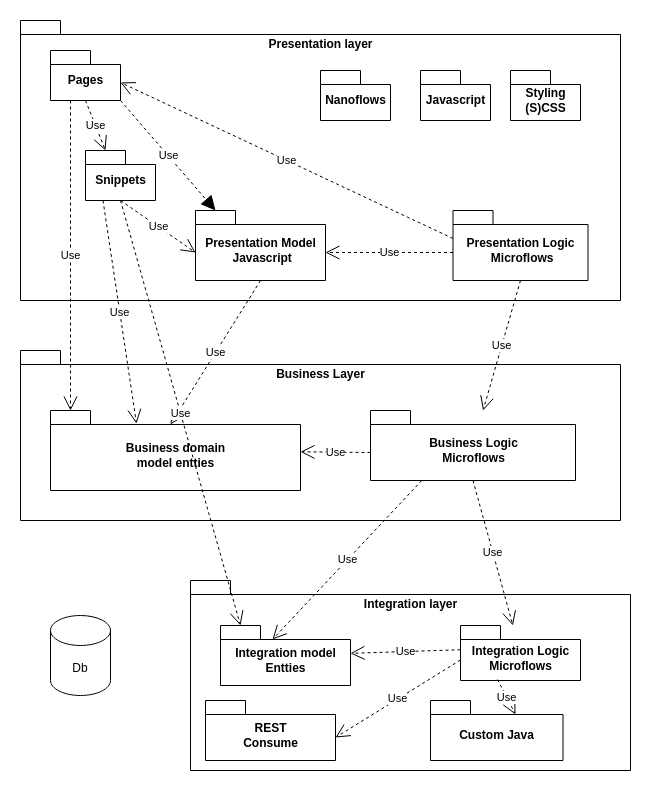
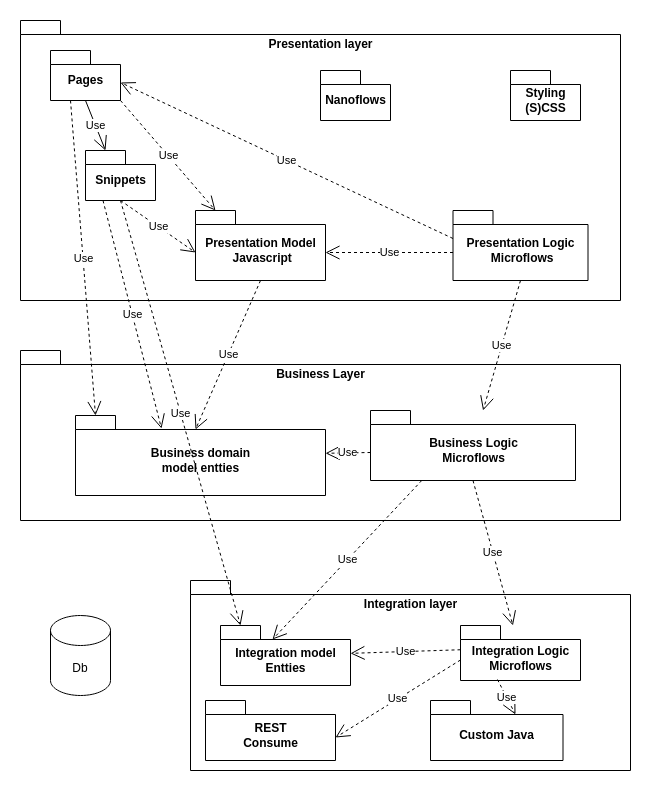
node "Javascript": removed
edge "Pages" -> "Snippets": style dashed -> solid
edge "Pages" -> "Presentation Model Javascript": arrowhead block -> open
node "Business domain model entties": moved (176, 451) -> (201, 456)
